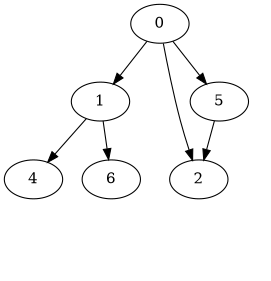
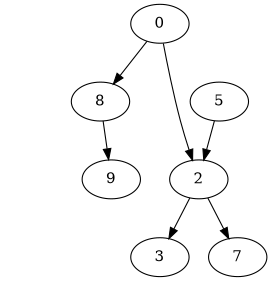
edge "0" -> "5": removed
node "1": label "1" -> "8"
node "4": removed
node "6": label "6" -> "9"
node "3": added
node "7": added
